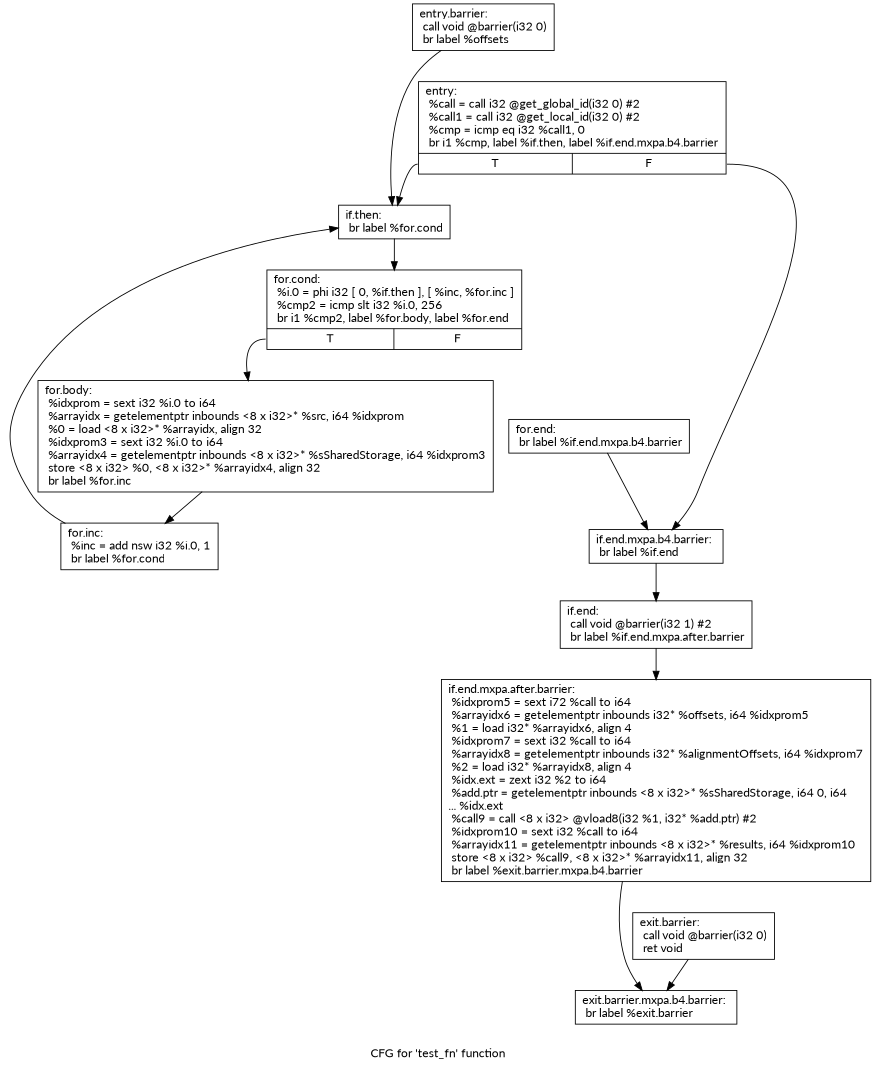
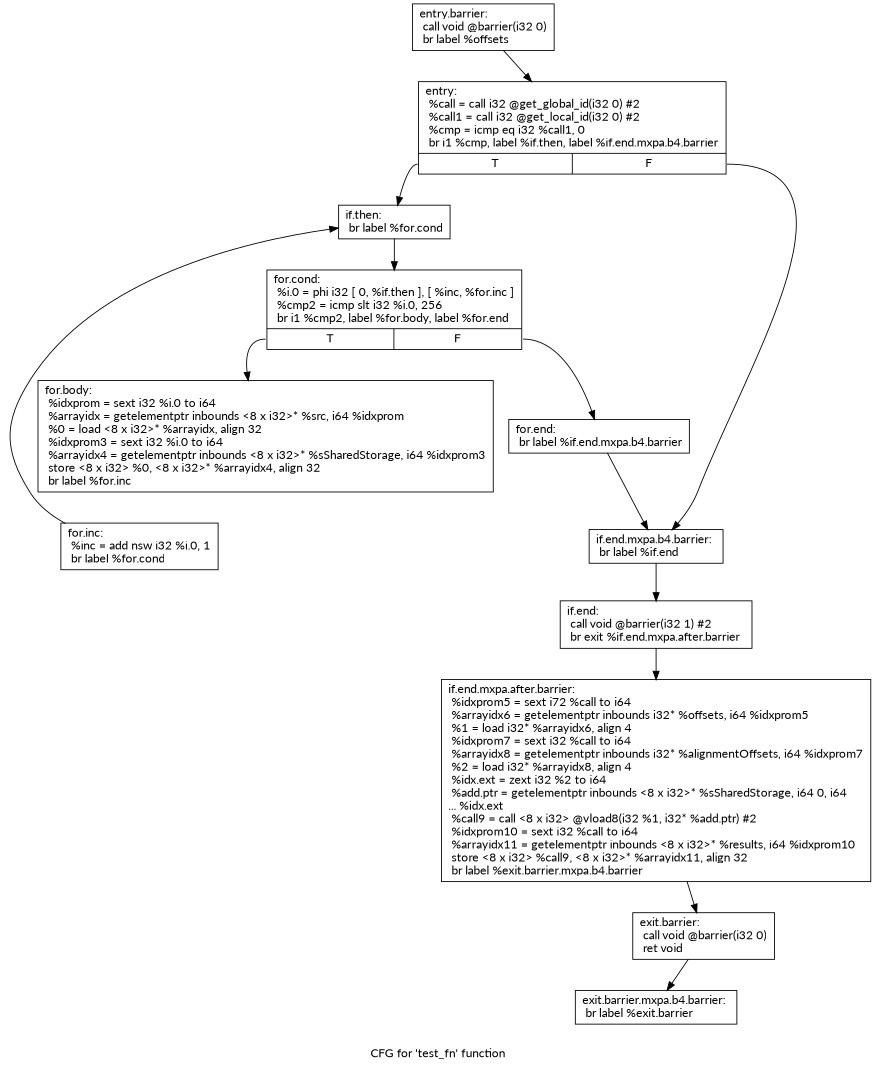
edge "entry.barrier:" -> "if.then:": now "entry.barrier:" -> "entry:"
edge "for.cond:" -> "for.end:": added
edge "for.body:" -> "for.inc:": removed
node "if.end:": text "br label %if.end.mxpa.after.barrier" -> "br exit %if.end.mxpa.after.barrier"
edge "if.end.mxpa.after.barrier:" -> "exit.barrier.mxpa.b4.barrier:": now "if.end.mxpa.after.barrier:" -> "exit.barrier:"
